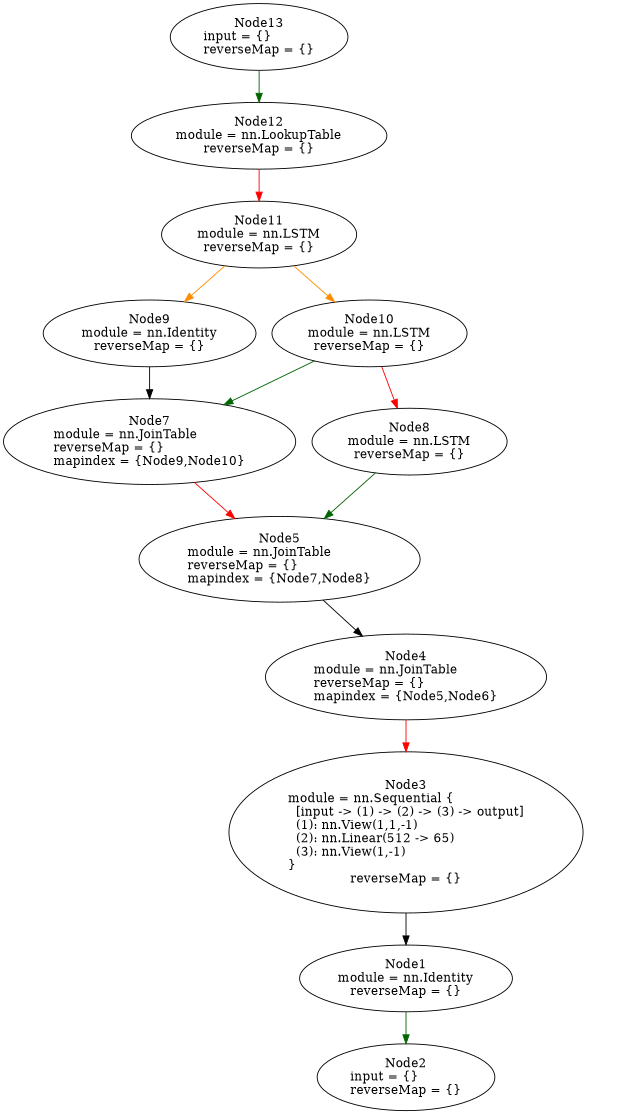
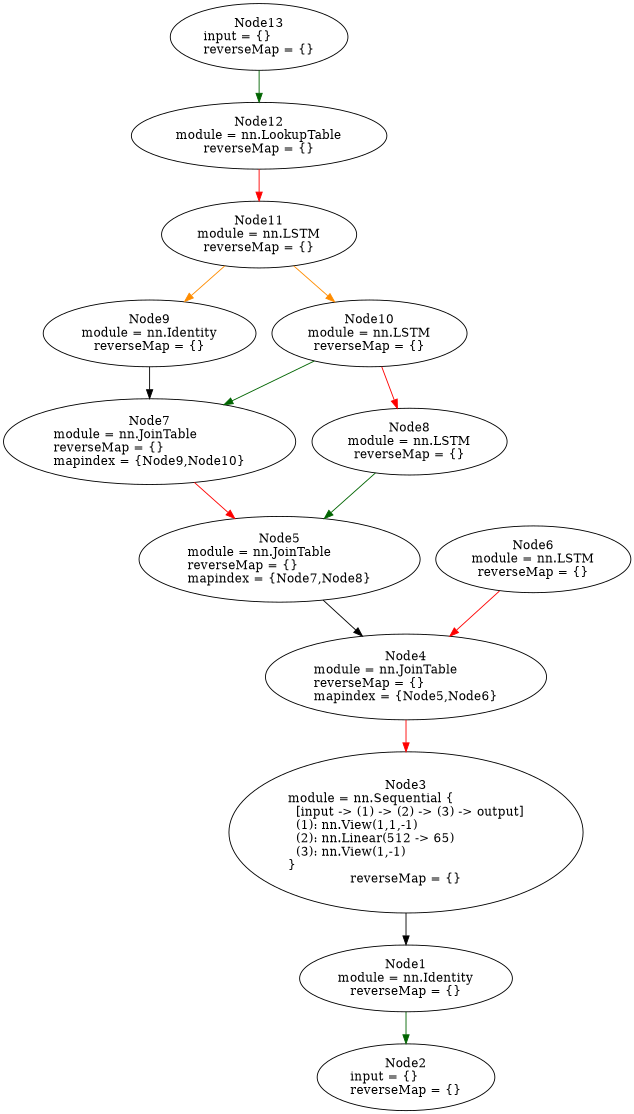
node "Node6 module = nn.LSTM reverseMap = {}": added
